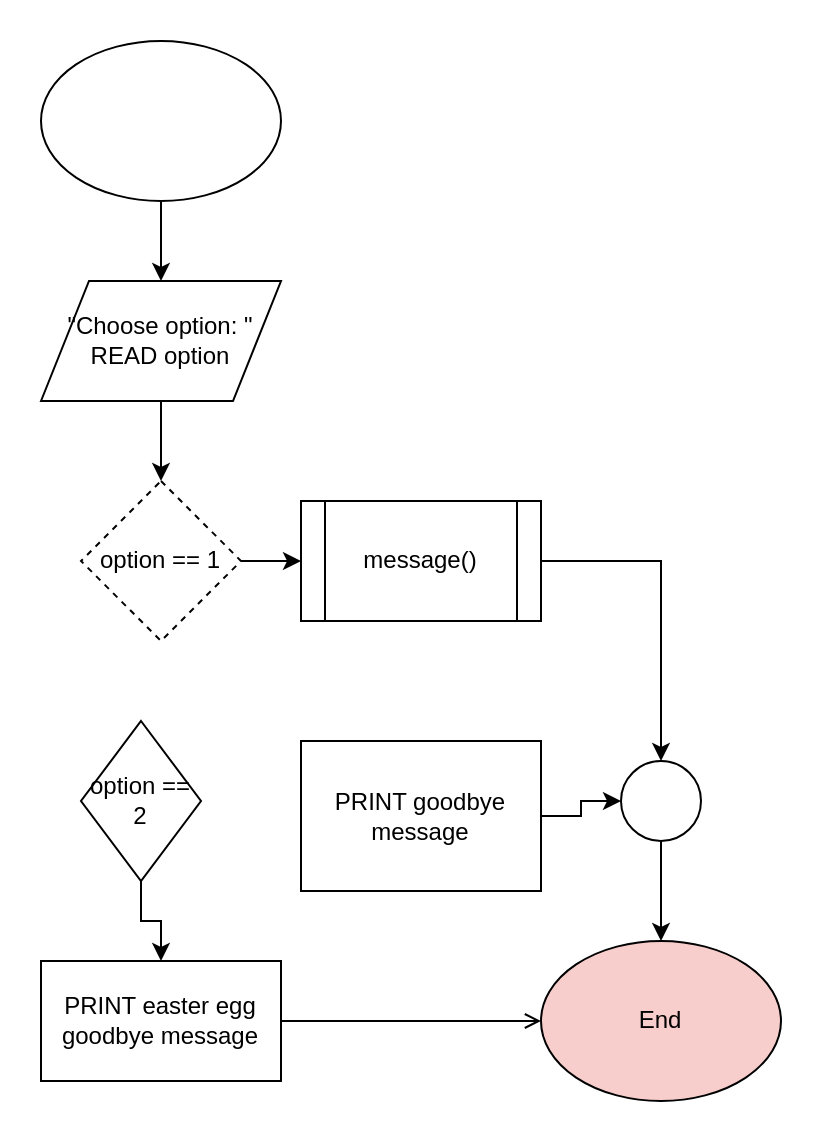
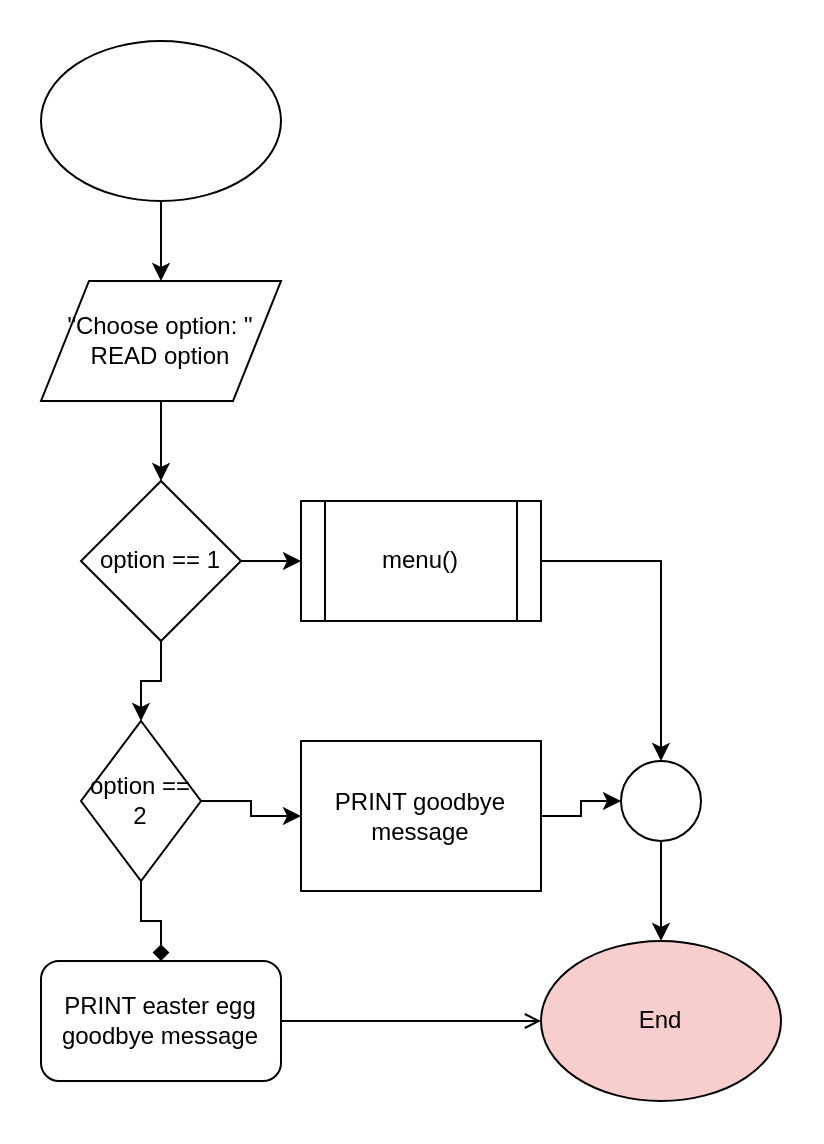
node "option == 1": style dashed -> solid
node "message()": label "message()" -> "menu()"
edge "option == 1" -> "option == 2": added
edge "option == 2" -> "PRINT goodbye message": added
edge "option == 2" -> "PRINT easter egg goodbye message": arrowhead classic -> diamond
node "PRINT easter egg goodbye message": shape rectangle -> rounded rectangle
